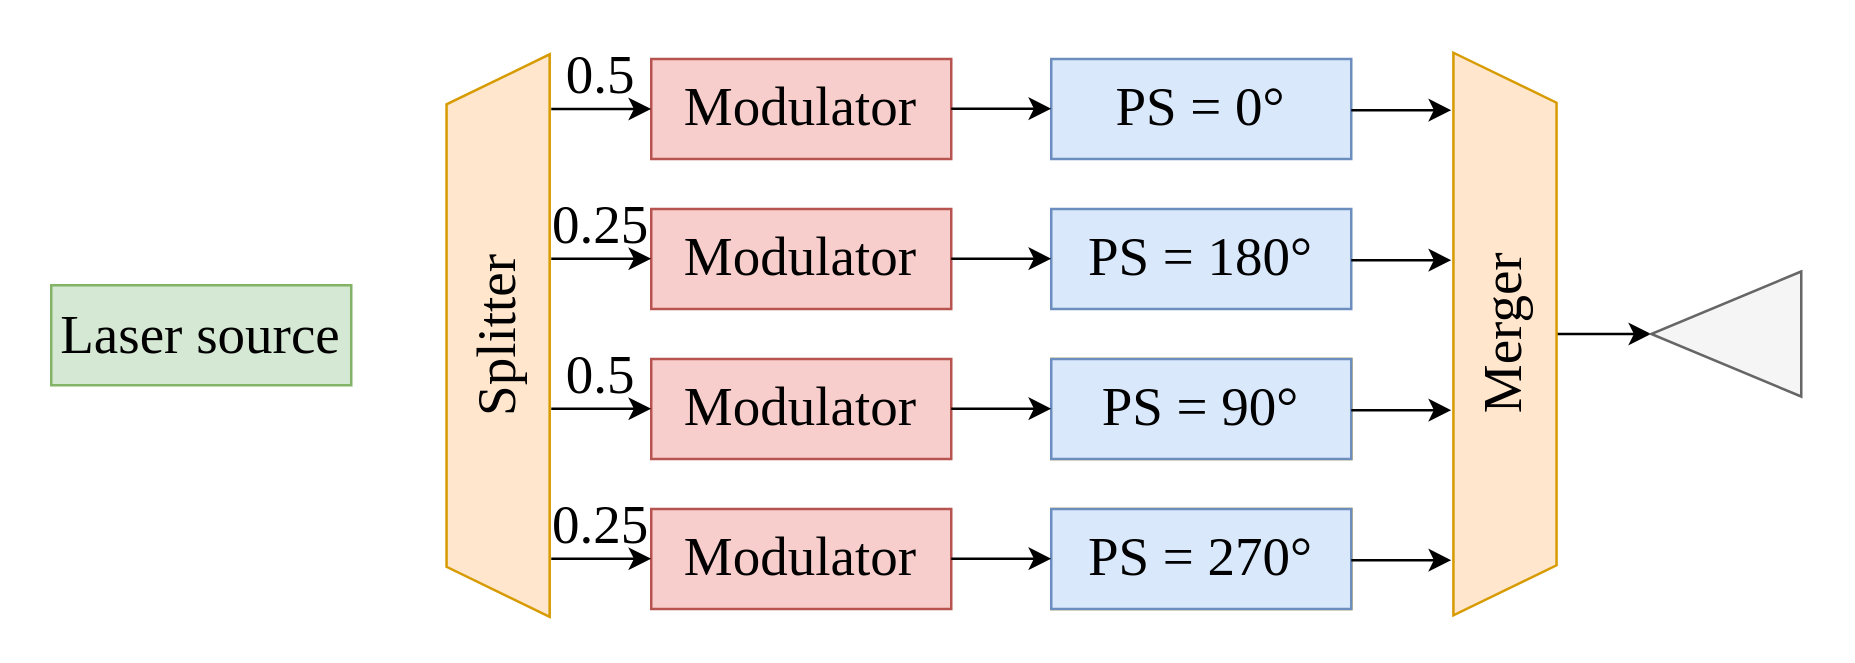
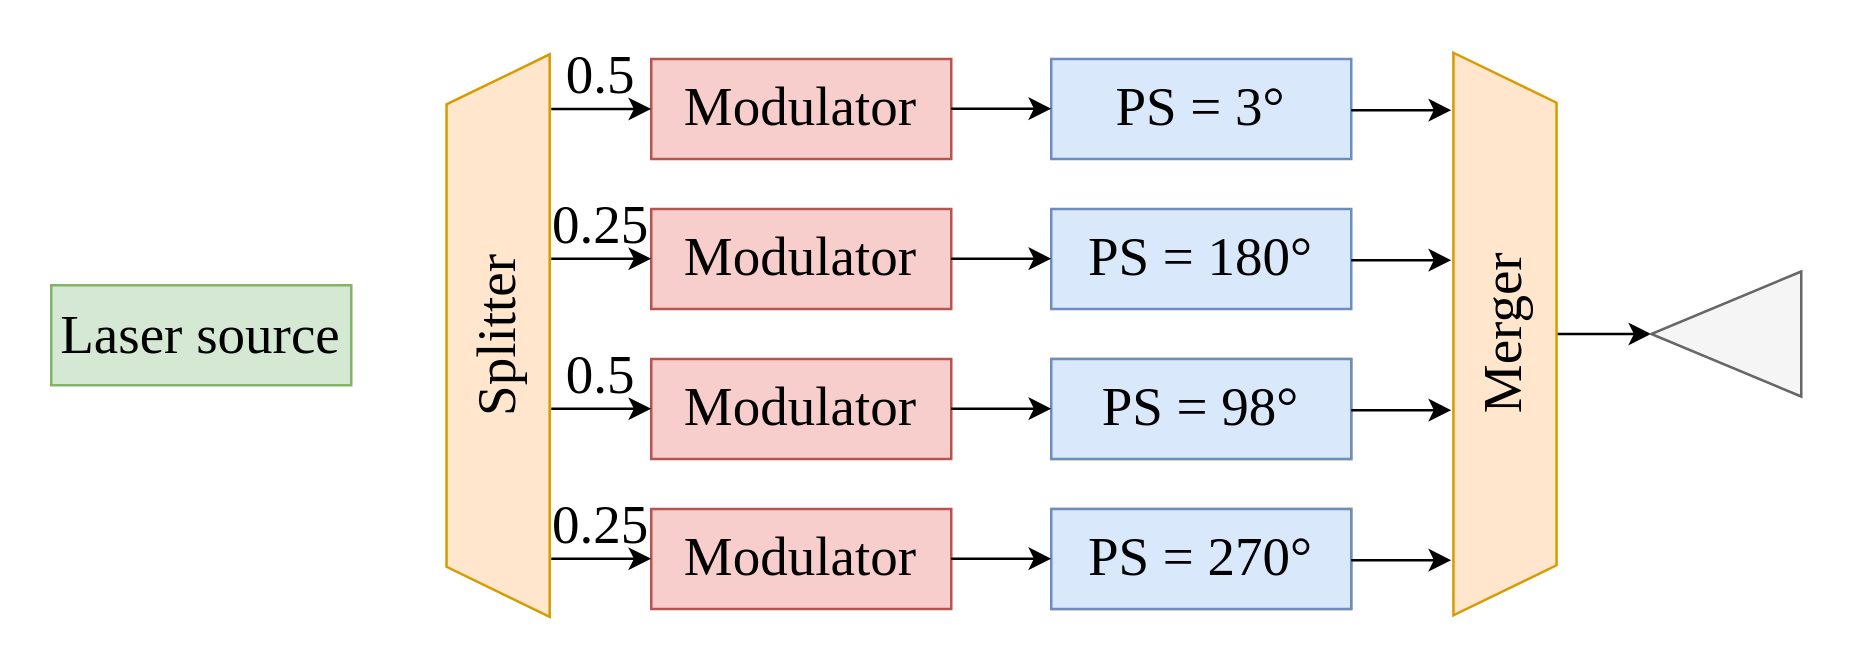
node "PS = 0°": label "PS = 0°" -> "PS = 3°"
node "PS = 90°": label "PS = 90°" -> "PS = 98°"
